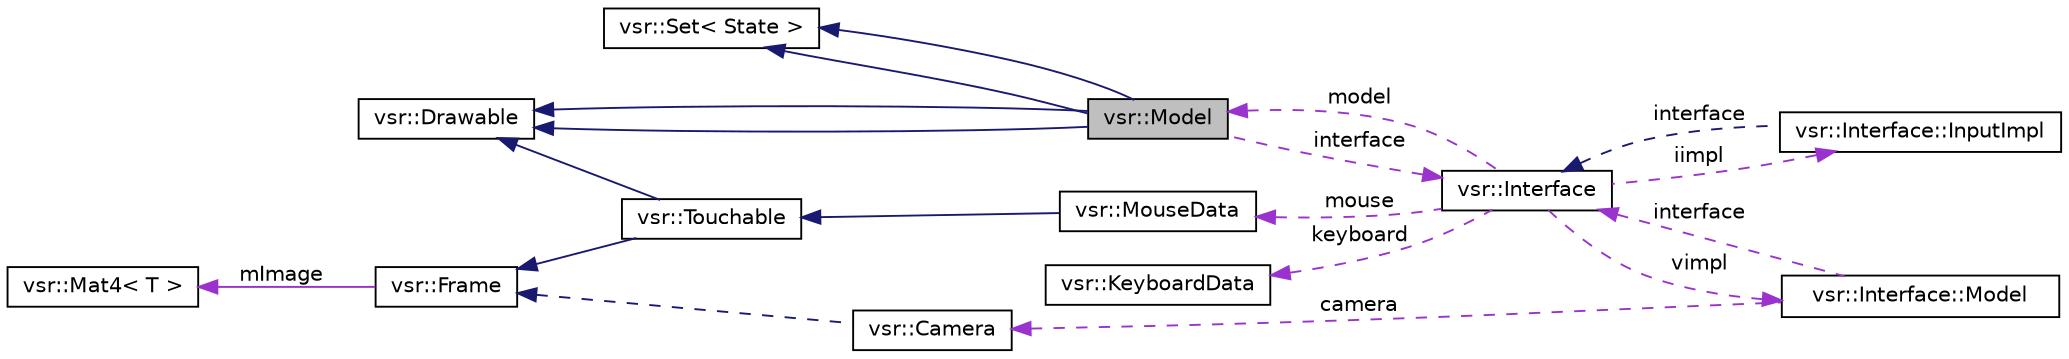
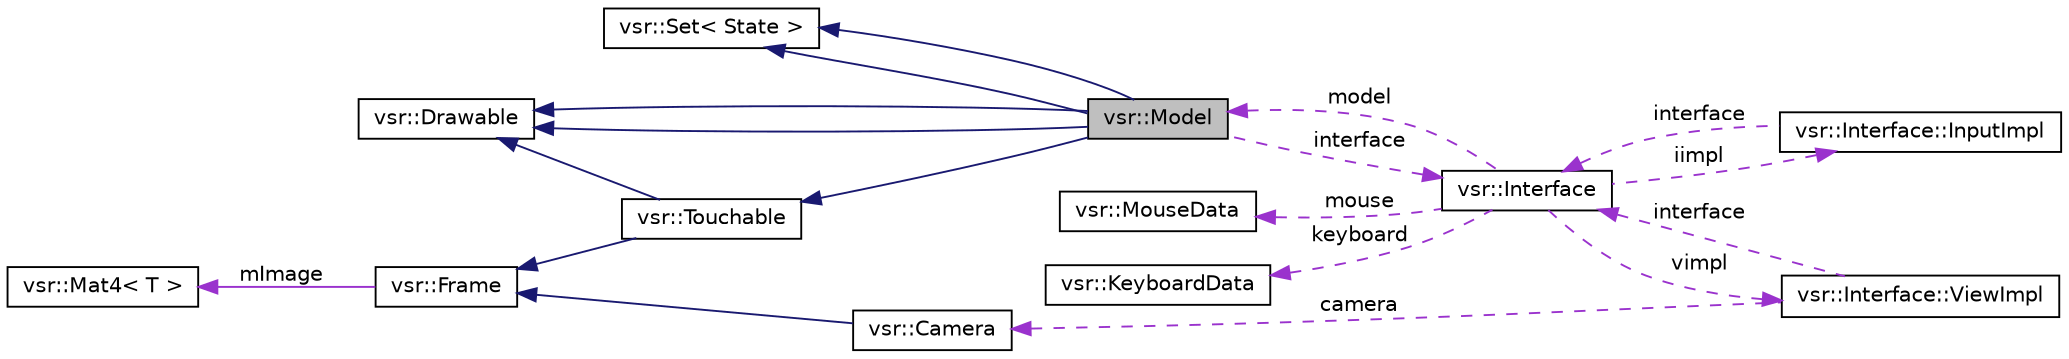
edge "vsr::Interface::InputImpl" -> "vsr::Interface": color midnightblue -> darkorchid3
edge "vsr::MouseData" -> "vsr::Touchable": now "vsr::Model" -> "vsr::Touchable"
node "vsr::Interface::Model": label "vsr::Interface::Model" -> "vsr::Interface::ViewImpl"
edge "vsr::Camera" -> "vsr::Frame": style dashed -> solid
